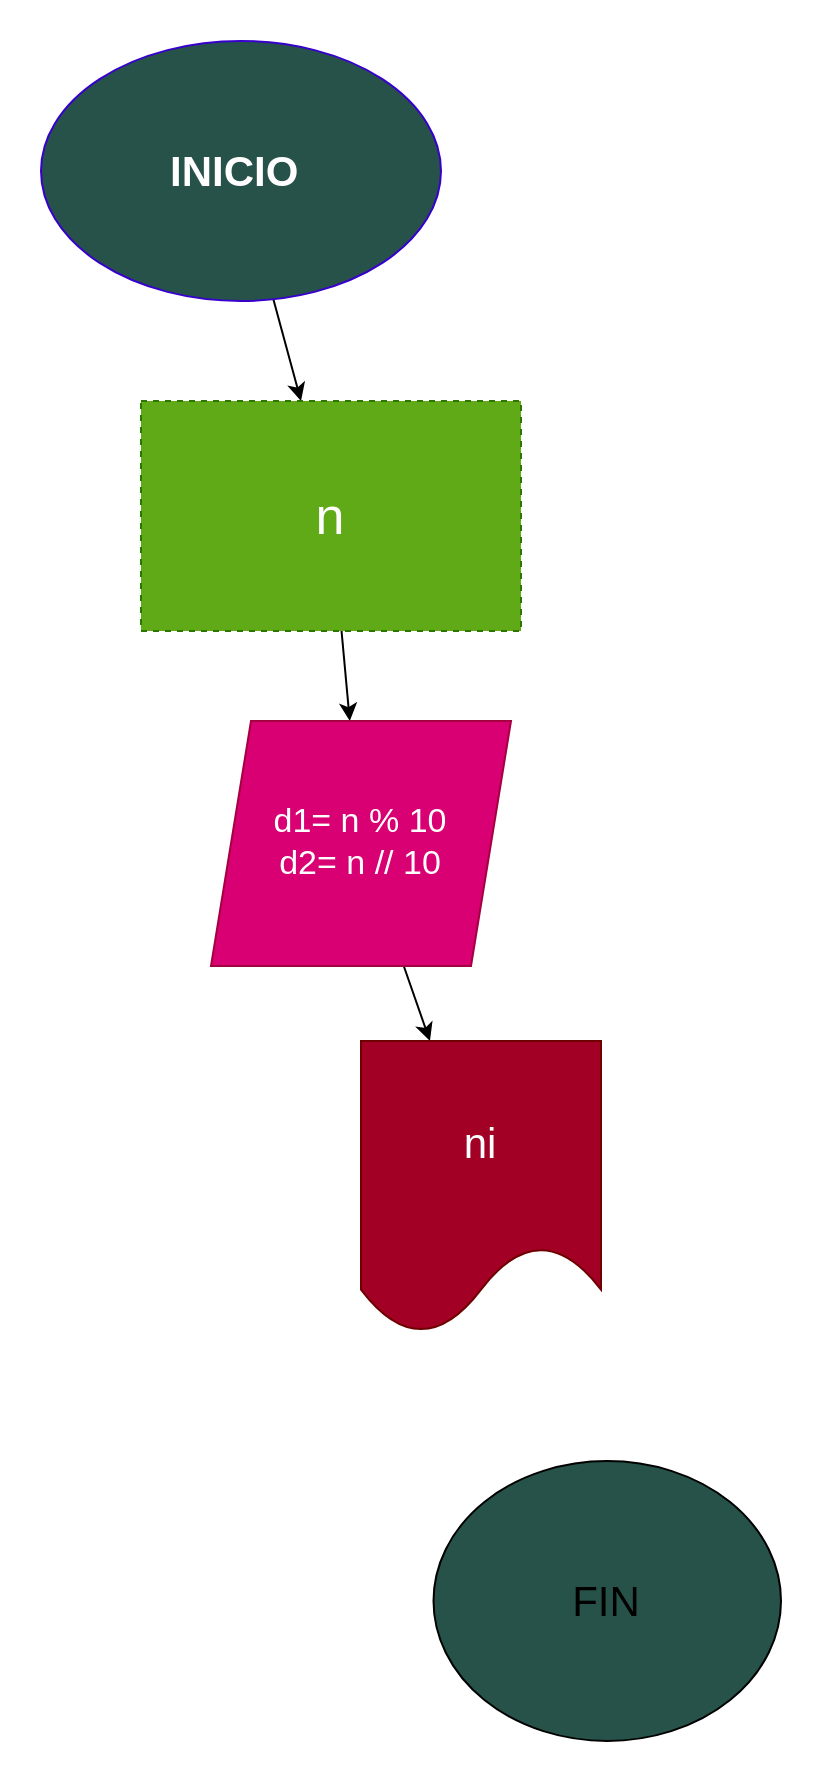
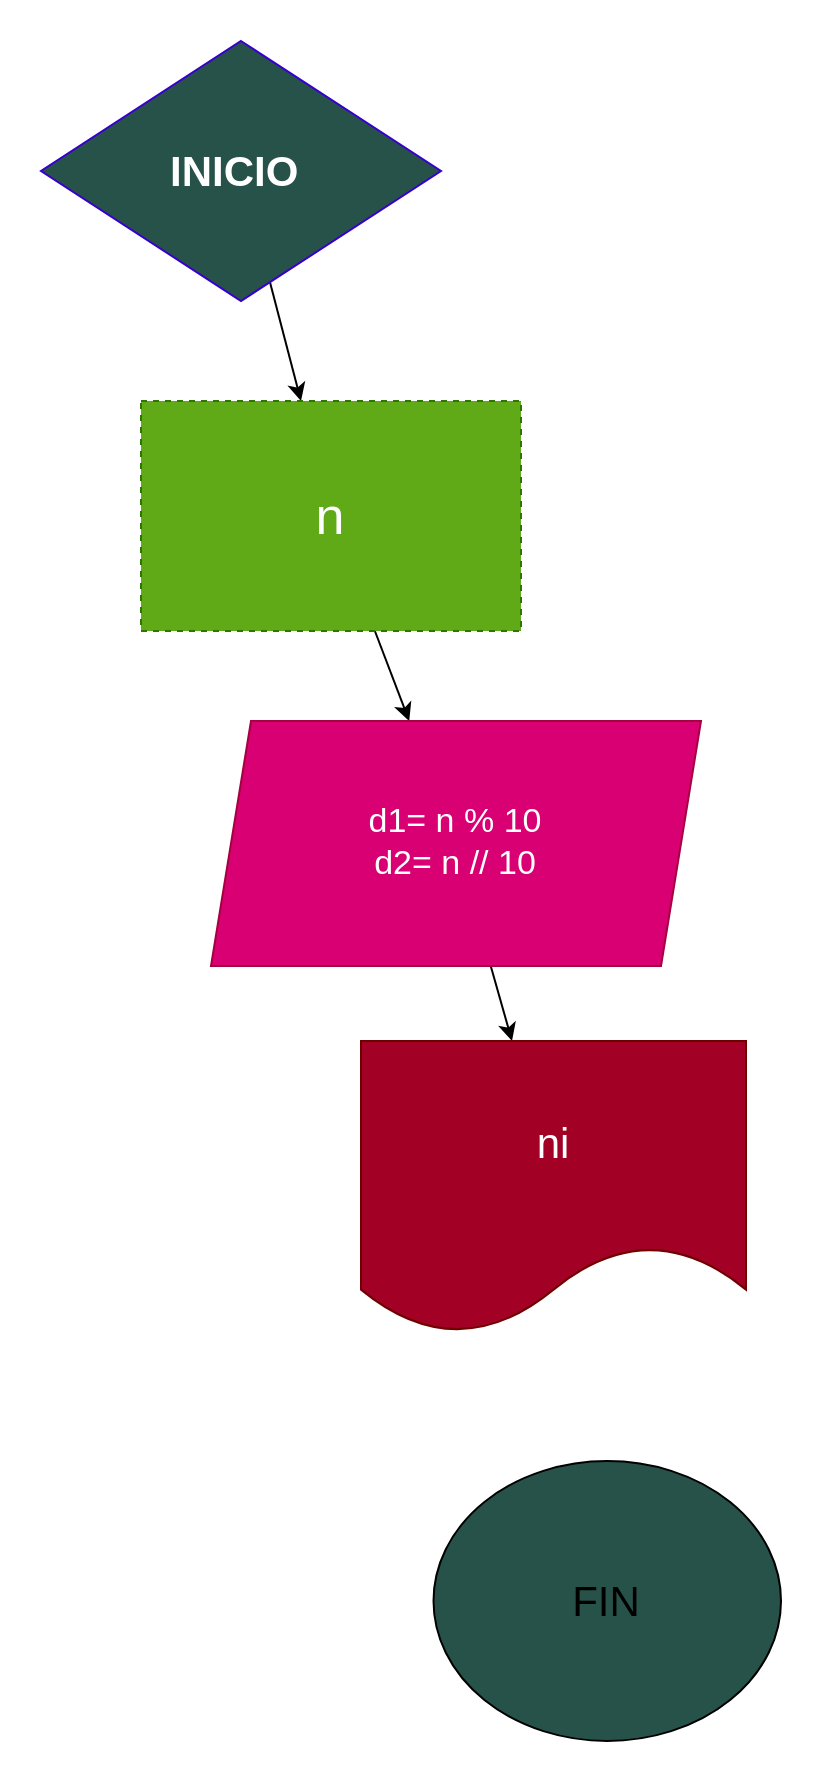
node "INICIO": shape ellipse -> diamond
node "d1= n % 10 d2= n // 10": size 300x245 -> 490x245
node "ni": size 240x293 -> 385x293
